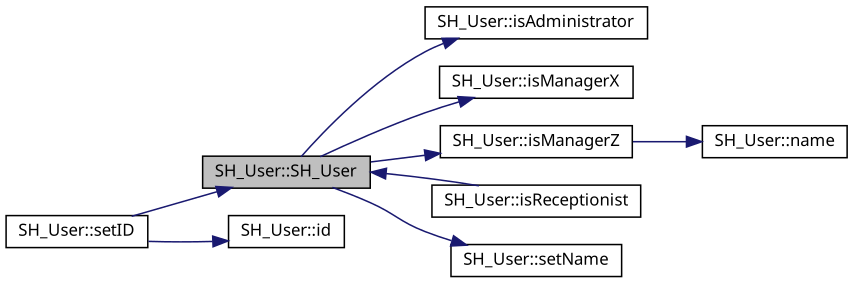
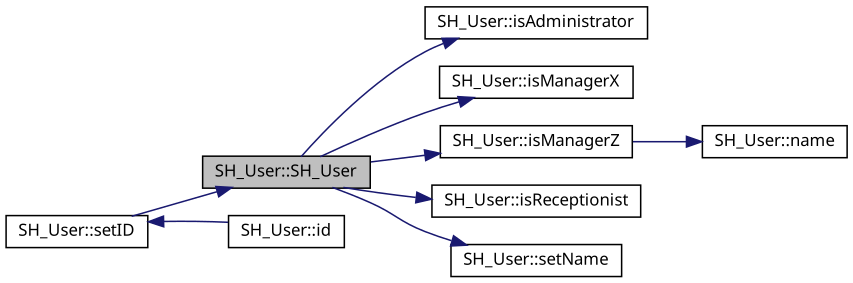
edge "SH_User::isReceptionist" -> "SH_User::SH_User": reversed
edge "SH_User::setID" -> "SH_User::id": reversed
